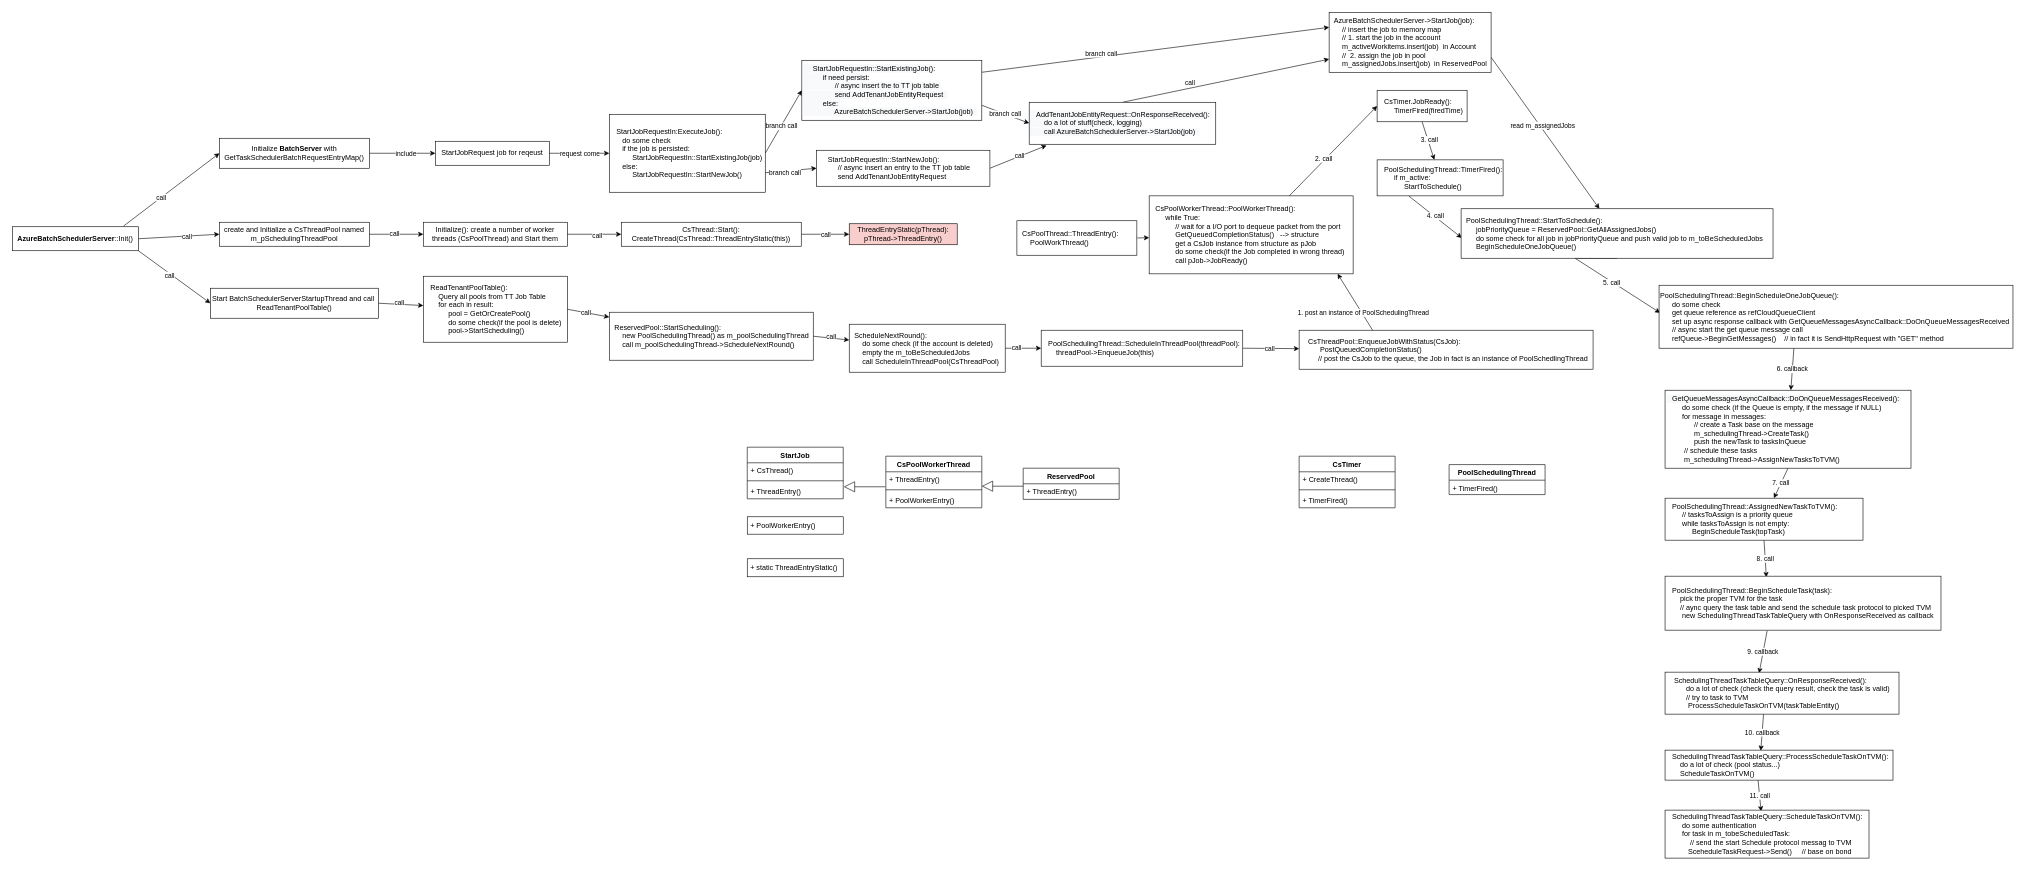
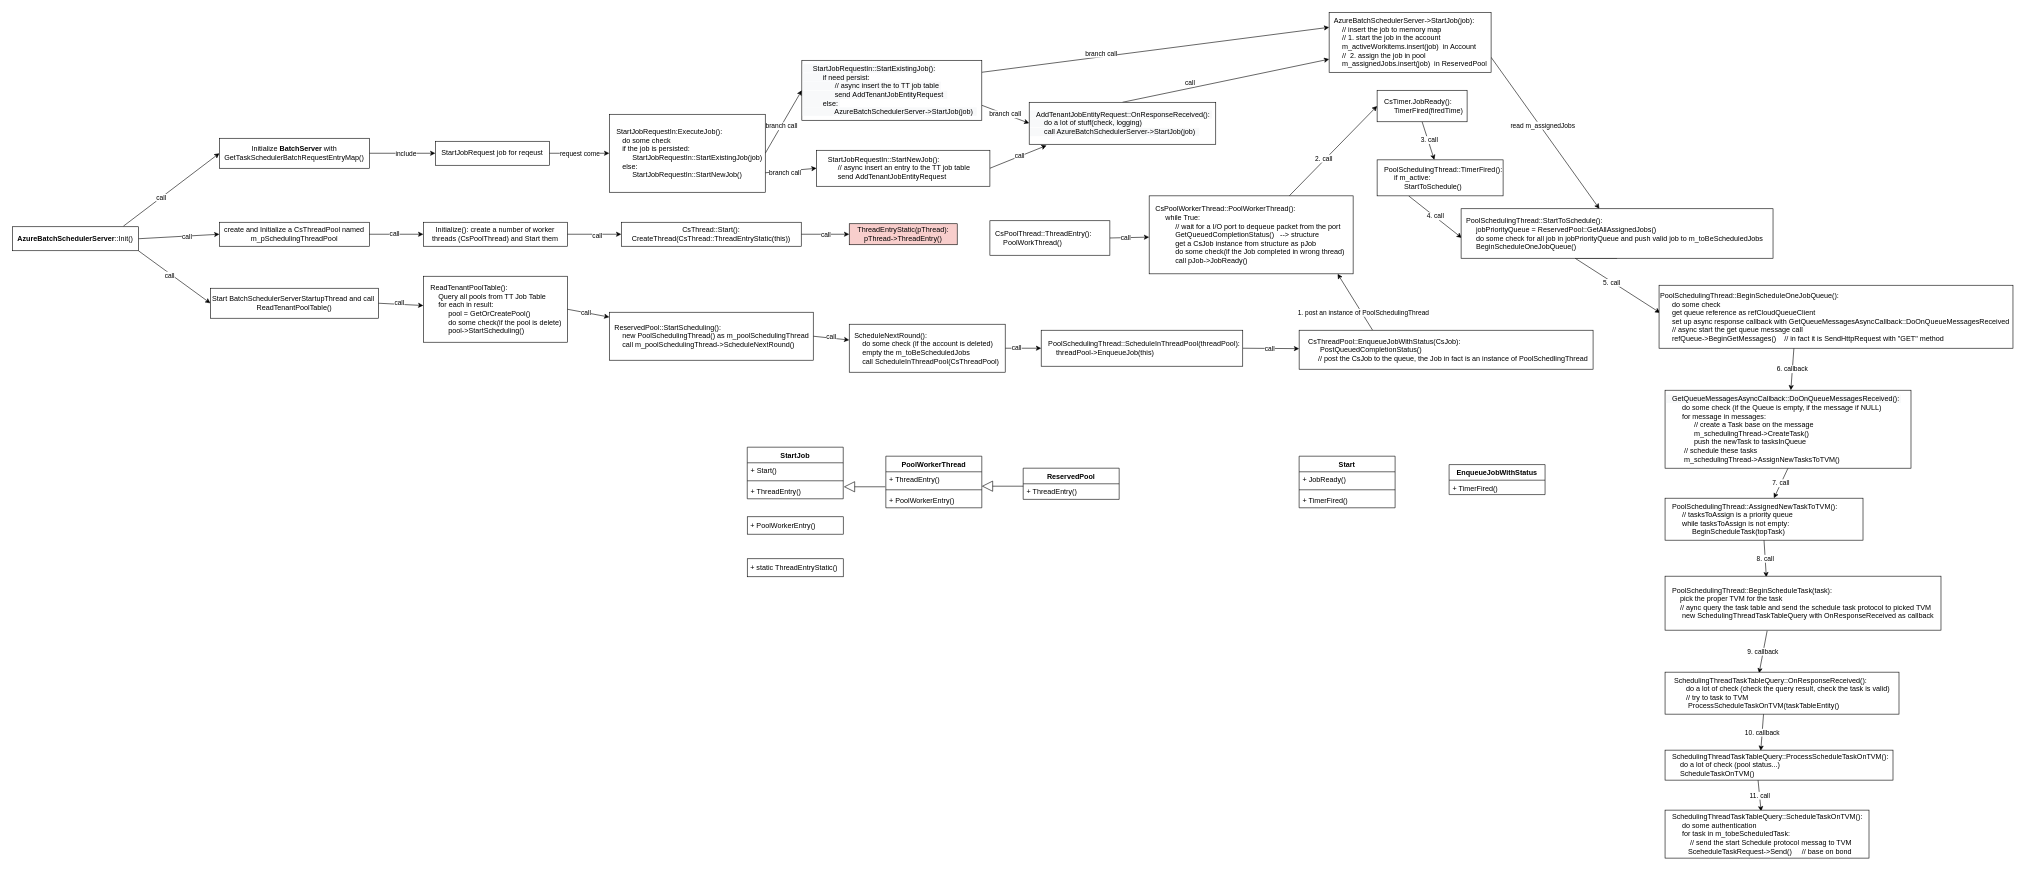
node "CsPoolThread::ThreadEntry(): PoolWorkThread()": moved (1077, 238) -> (1050, 238)
node "CsPoolWorkerThread": label "CsPoolWorkerThread" -> "PoolWorkerThread"
node "CsTimer": label "CsTimer" -> "Start"
node "+ CsThread()": label "+ CsThread()" -> "+ Start()"
node "PoolSchedulingThread": label "PoolSchedulingThread" -> "EnqueueJobWithStatus"
node "+ CreateThread()": label "+ CreateThread()" -> "+ JobReady()"
